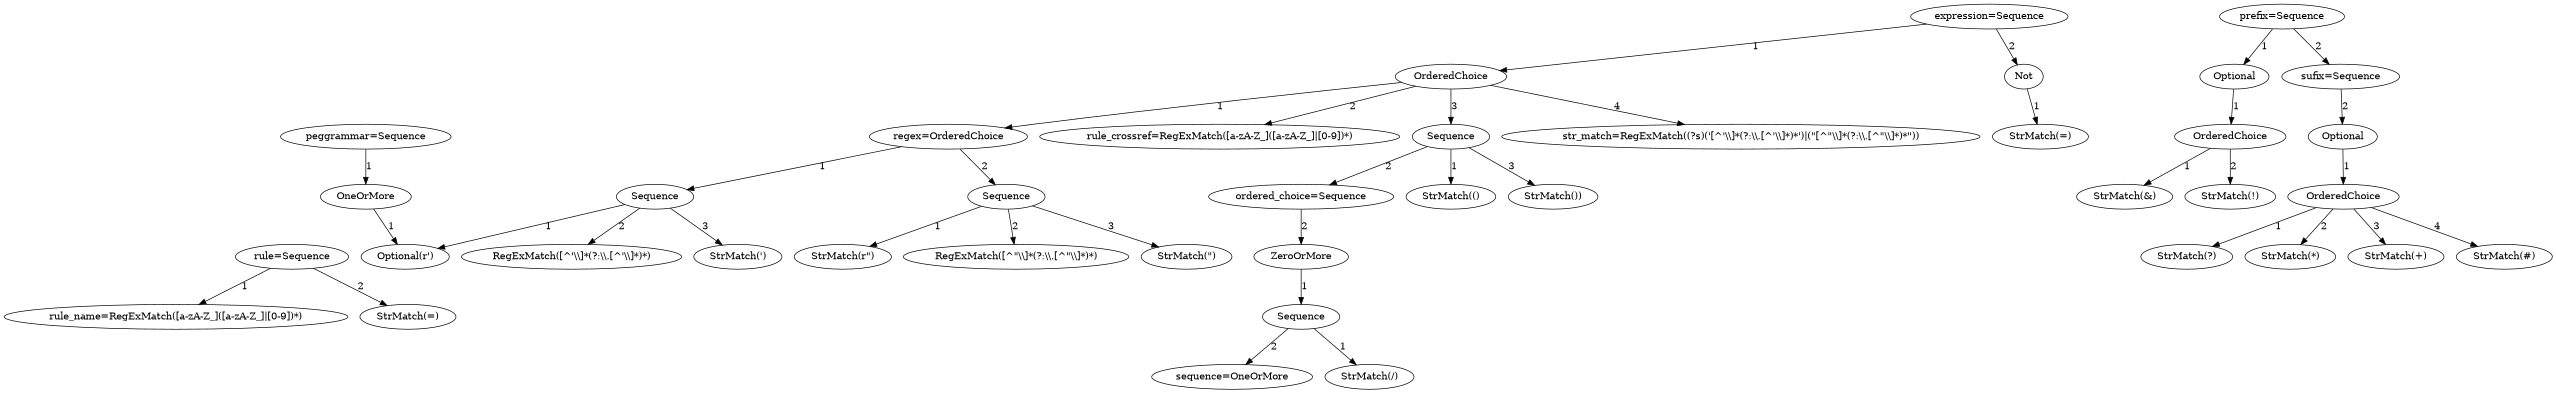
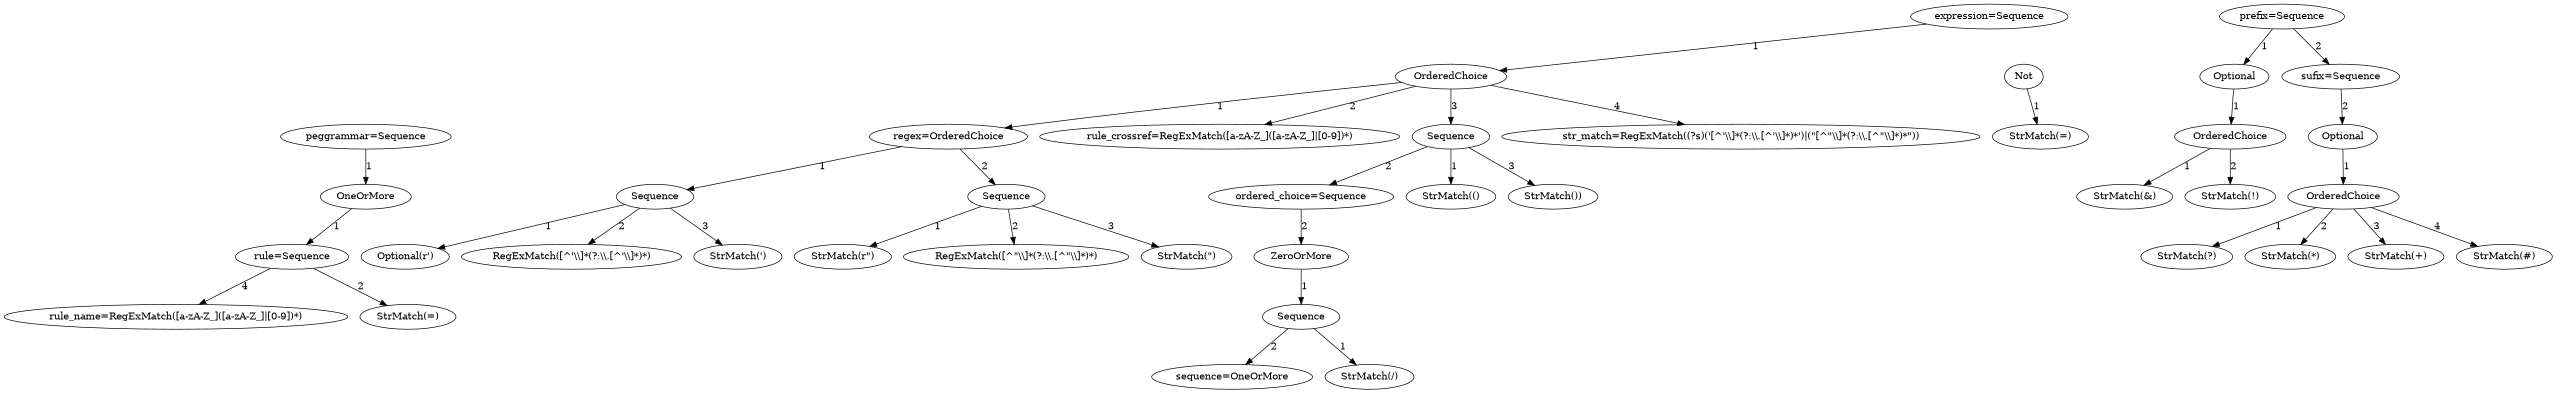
edge "expression=Sequence" -> "Not": removed, label "2"
edge "OneOrMore" -> "Optional(r')": now "OneOrMore" -> "rule=Sequence"
edge "rule=Sequence" -> "rule_name=RegExMatch([a-zA-Z_]([a-zA-Z_]|[0-9])*)": label "1" -> "4"
